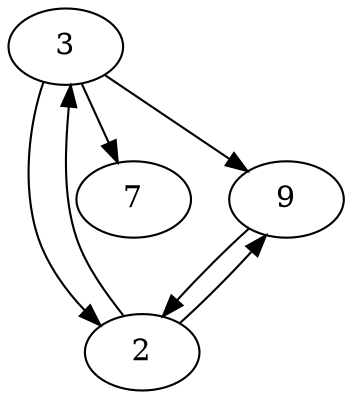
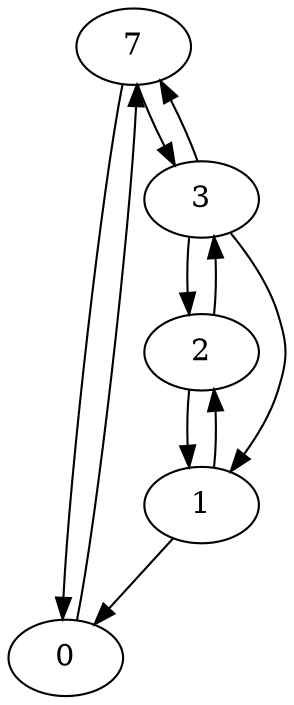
edge "7" -> "3": added
node "9": label "9" -> "1"
node "0": added
